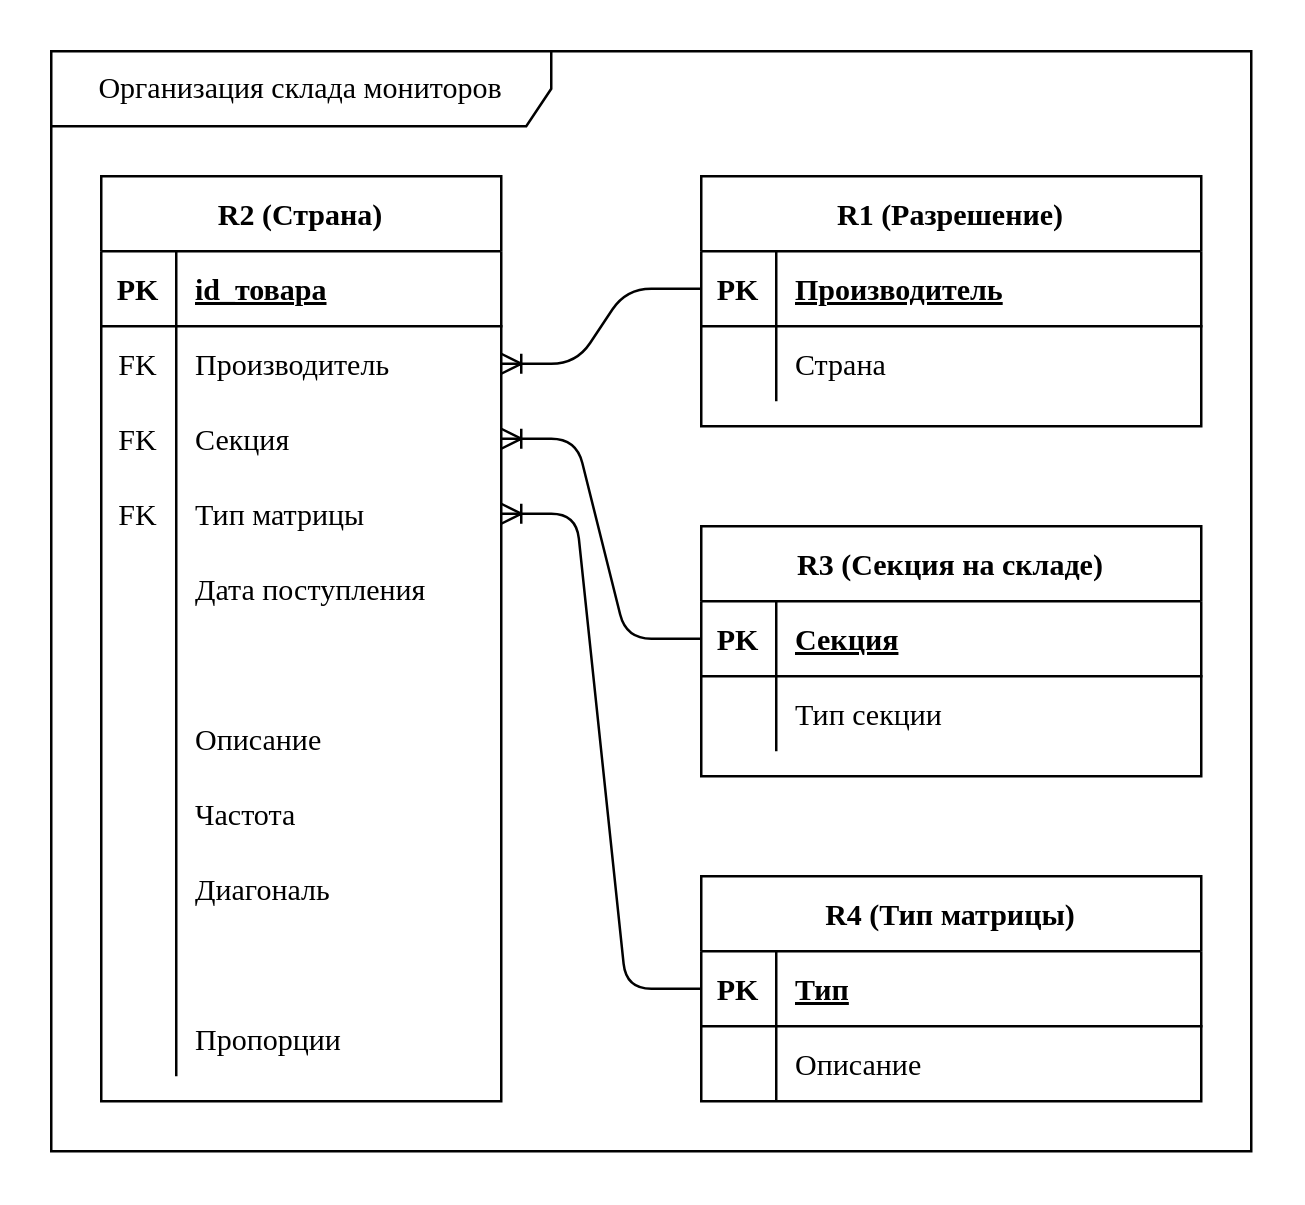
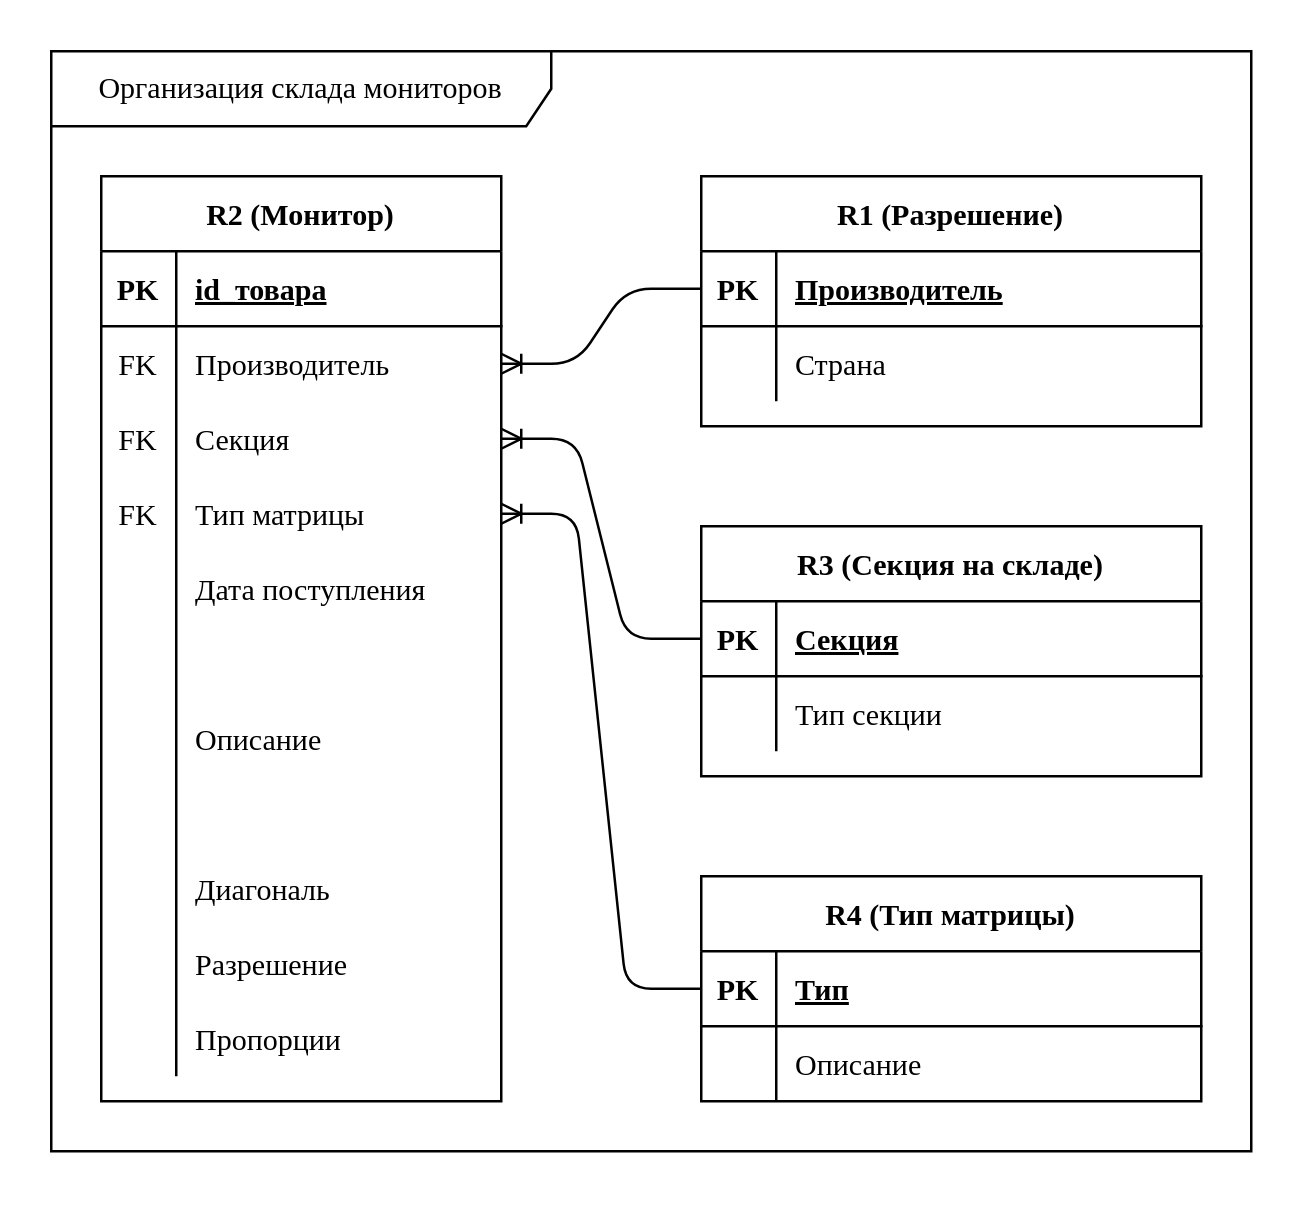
node "R2 (Страна)": label "R2 (Страна)" -> "R2 (Монитор)"
node "Частота": removed
node "Разрешение": added
